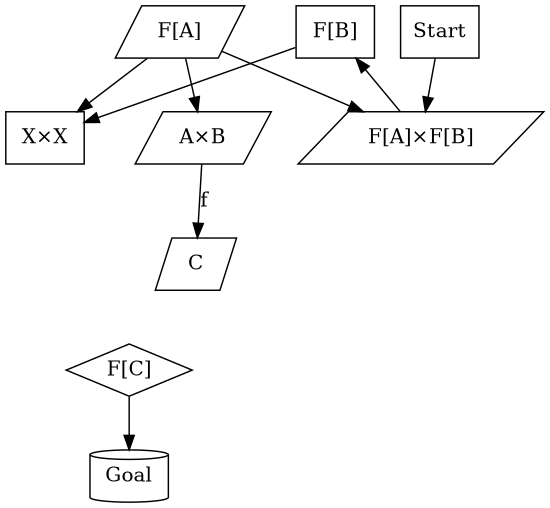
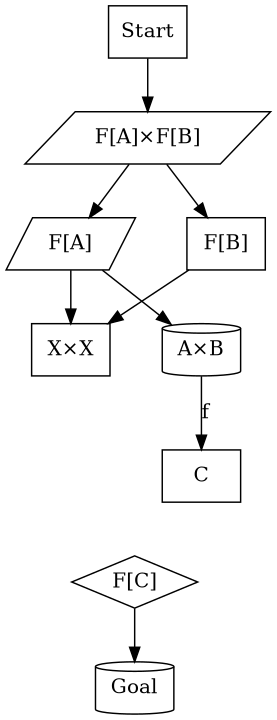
edge "F[A]" -> "F[A]×F[B]": reversed
node "A×B": shape parallelogram -> cylinder
node "C": shape parallelogram -> box
